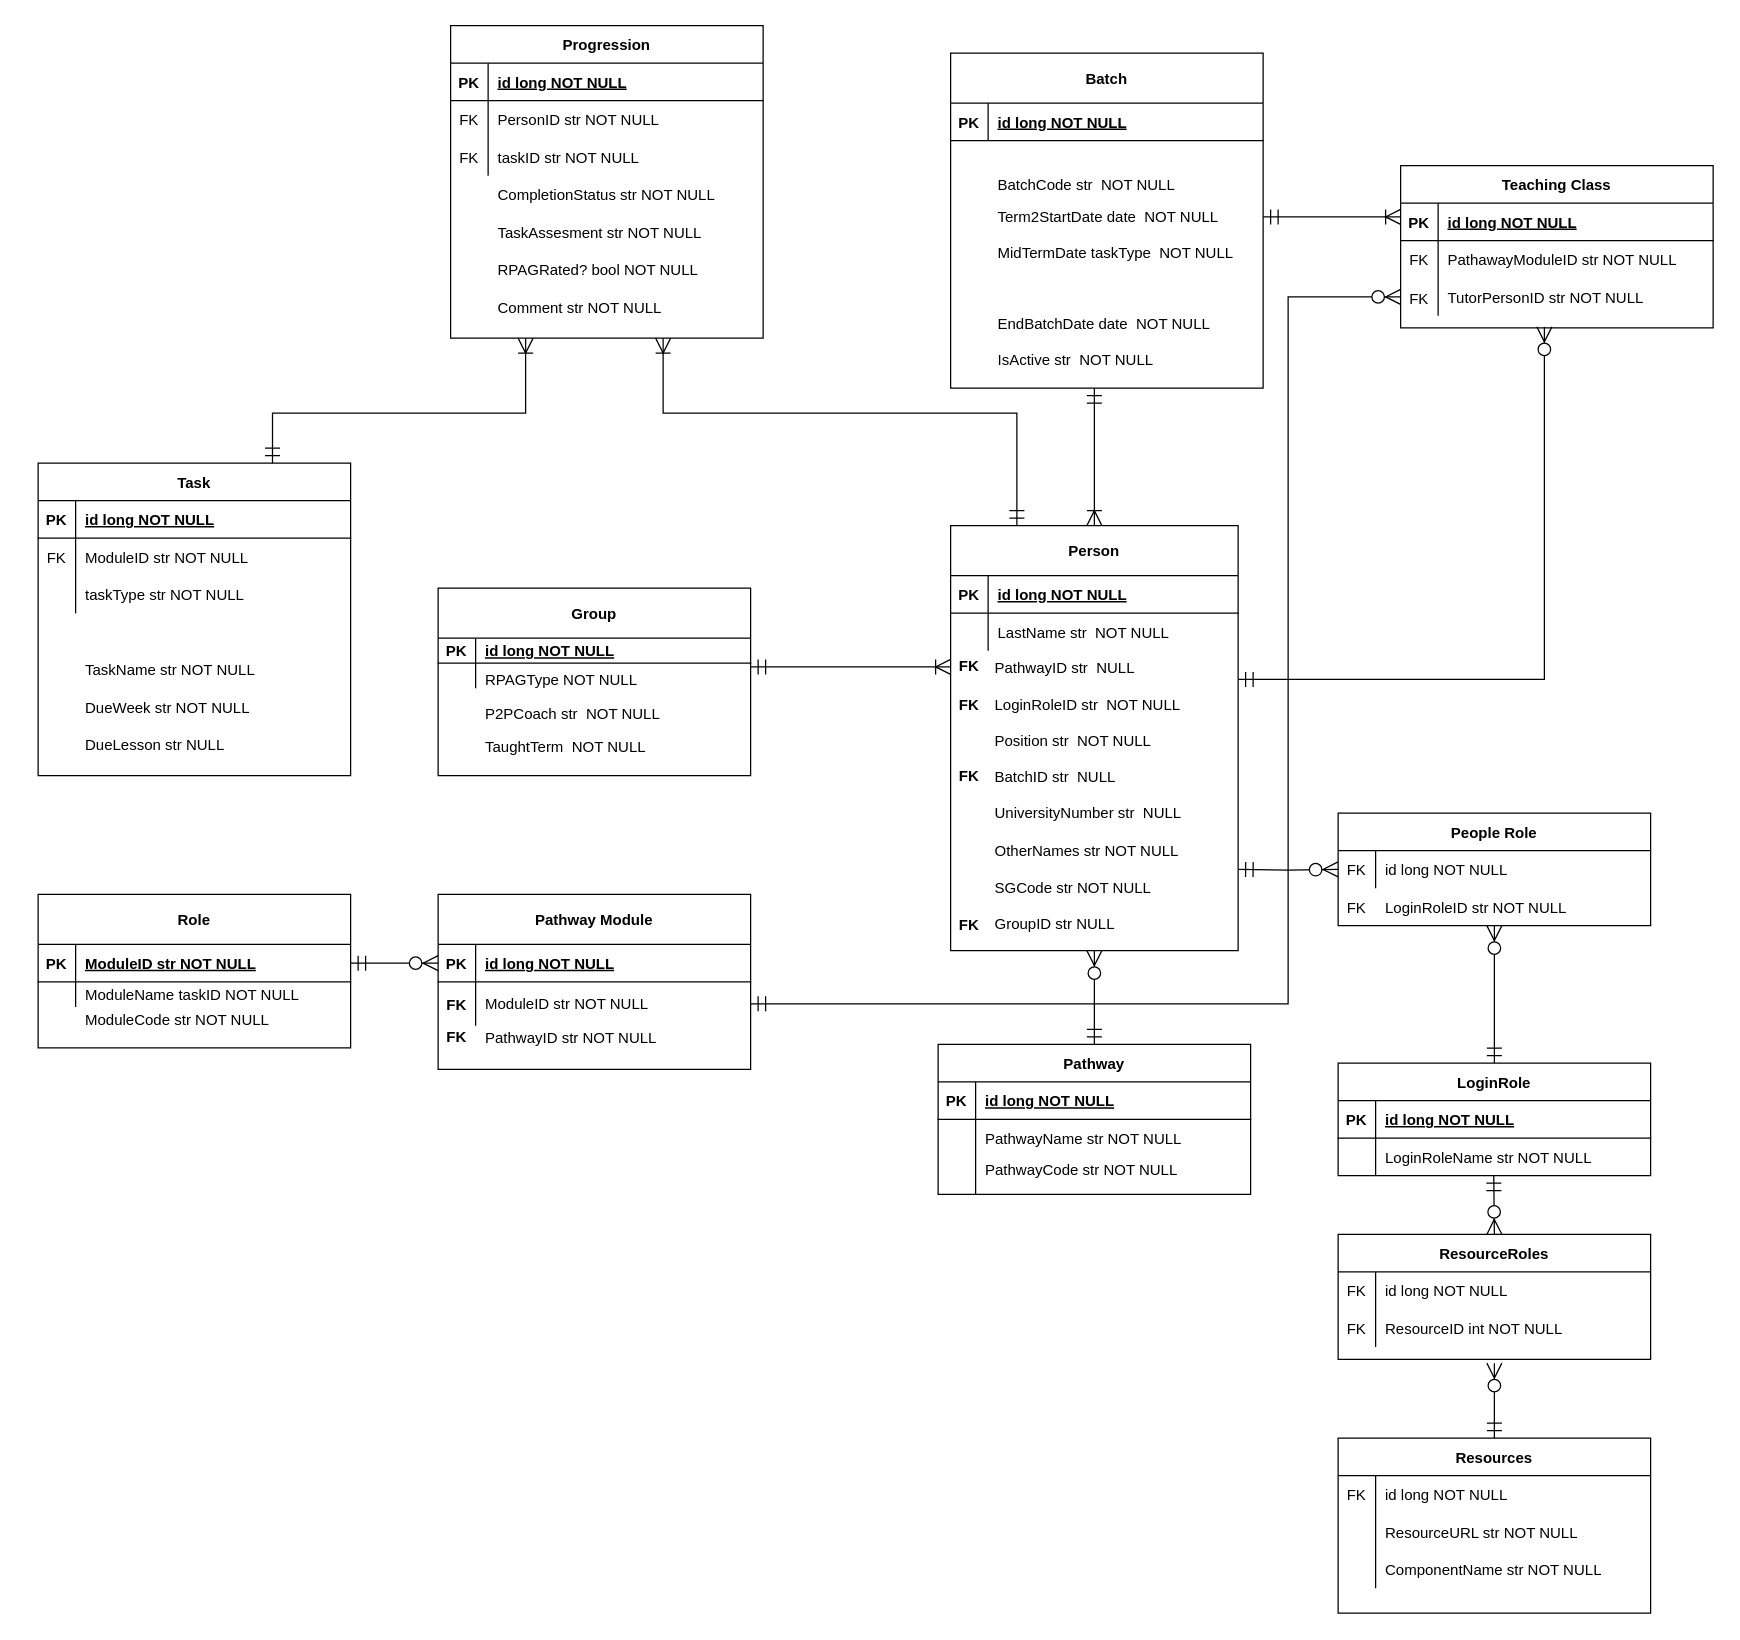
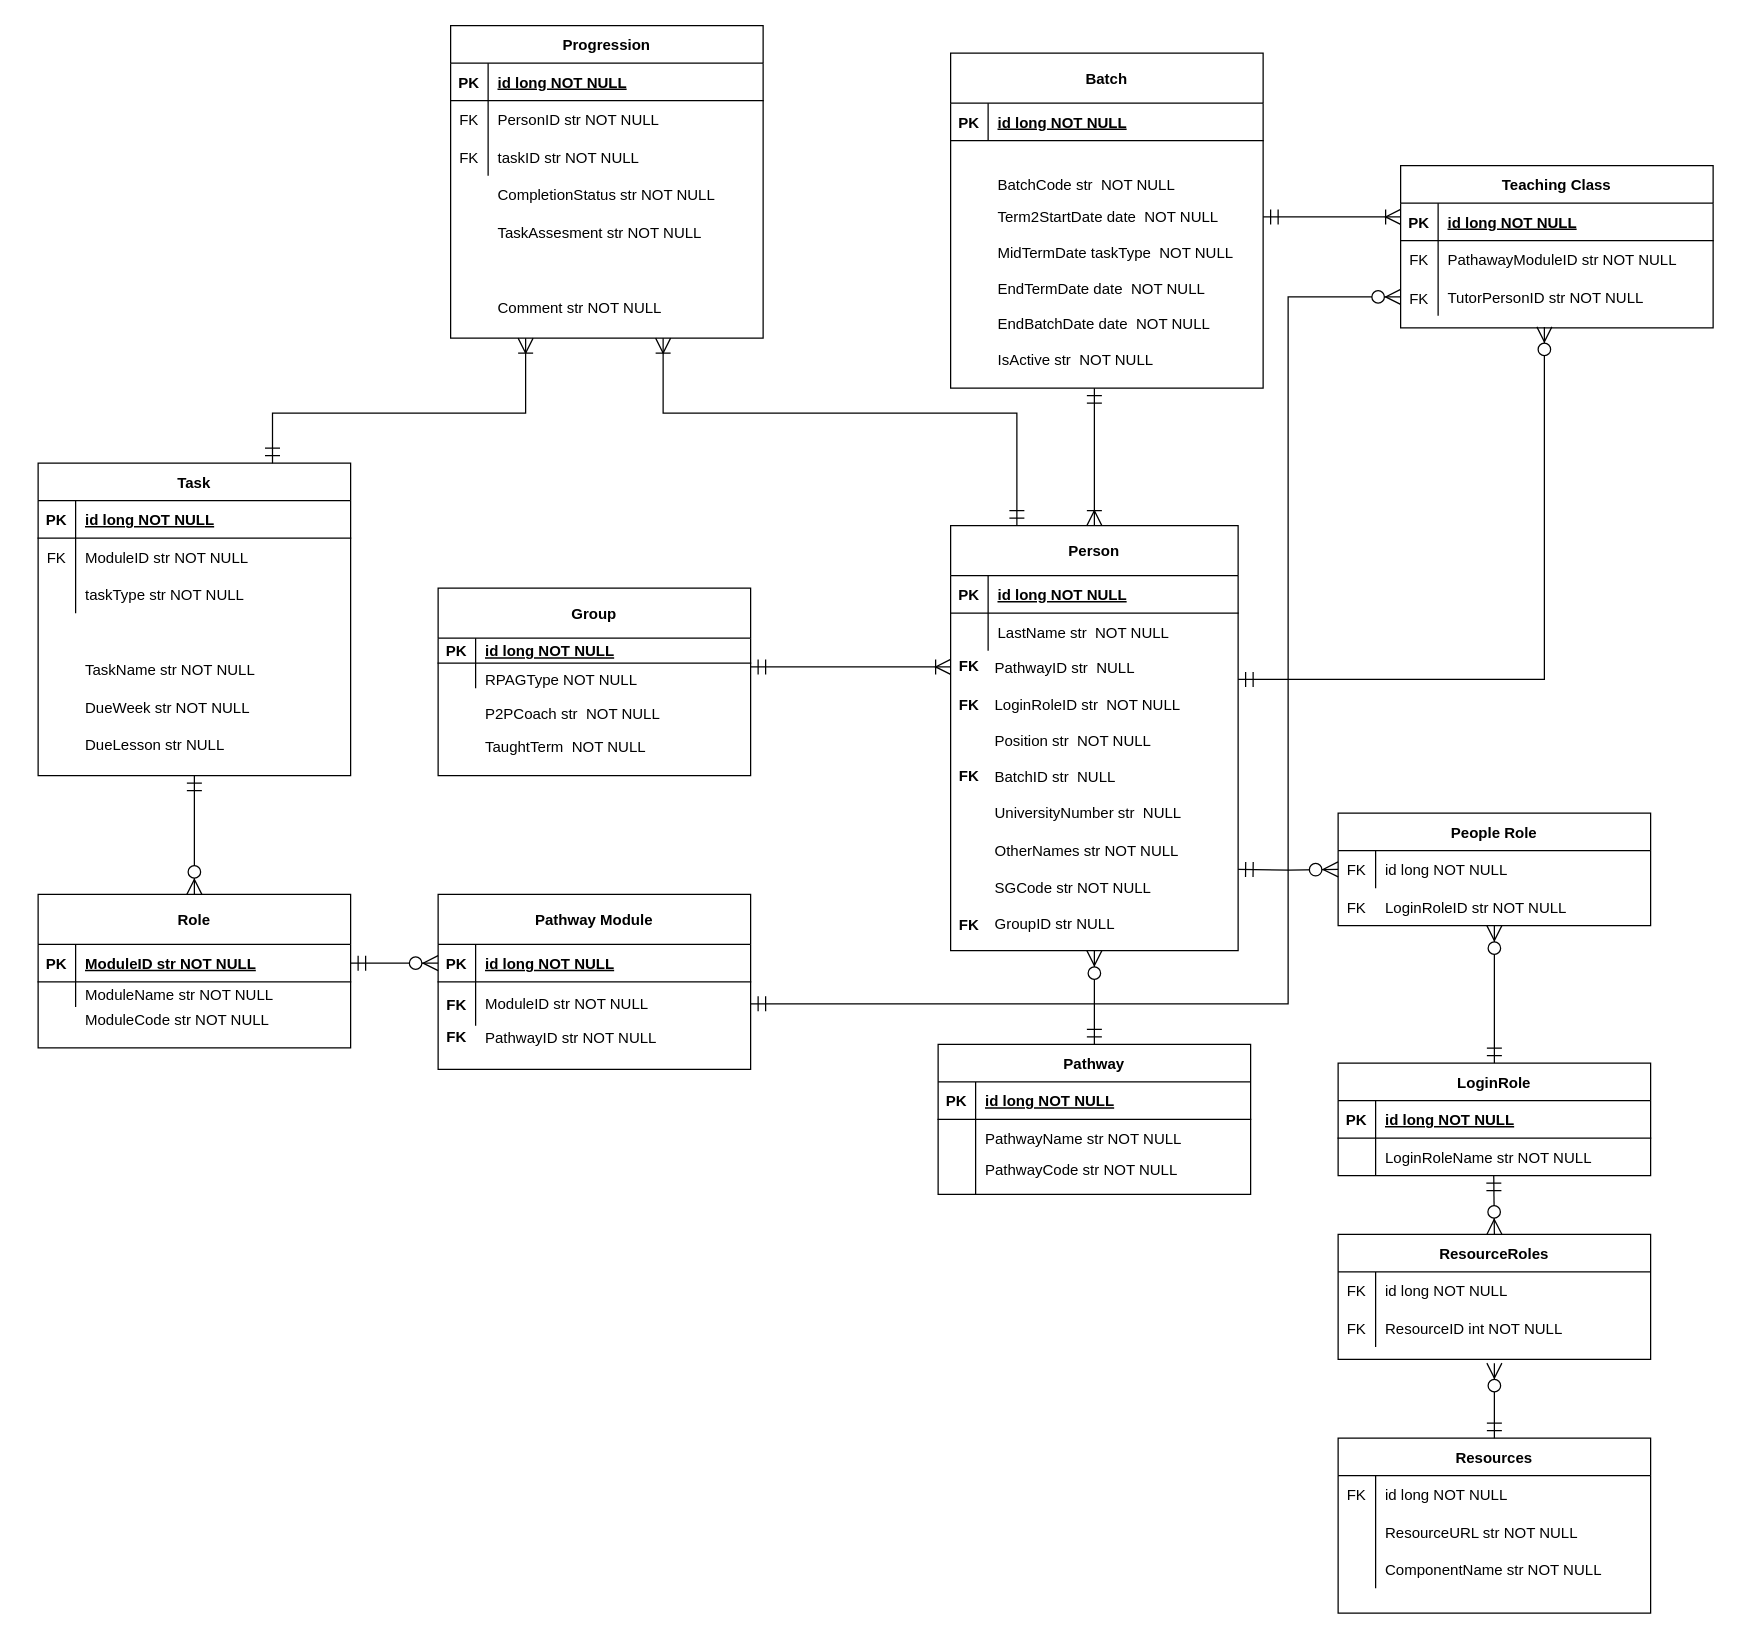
node "RPAGRated? bool NOT NULL": removed
node "EndTermDate date NOT NULL": added
edge "Task" -- "Role": added
node "ModuleName taskID NOT NULL": label "ModuleName taskID NOT NULL" -> "ModuleName str NOT NULL"
